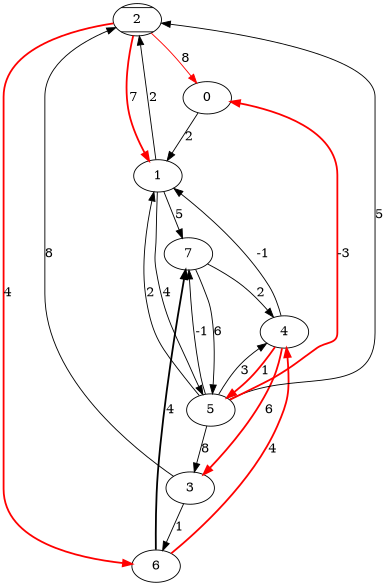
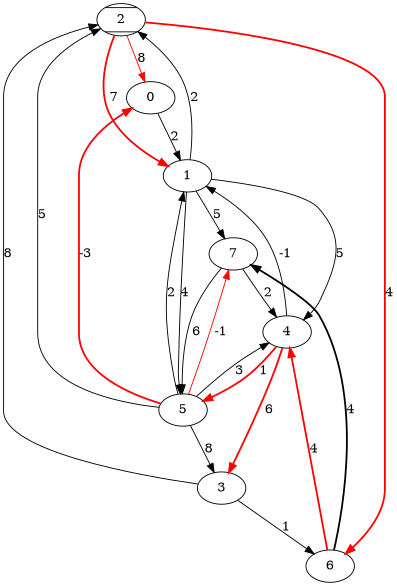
edge "1" -> "4": added, label "5"
edge "5" -> "7": color black -> red
